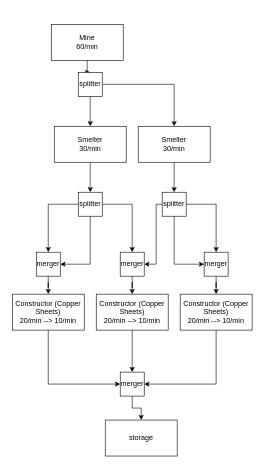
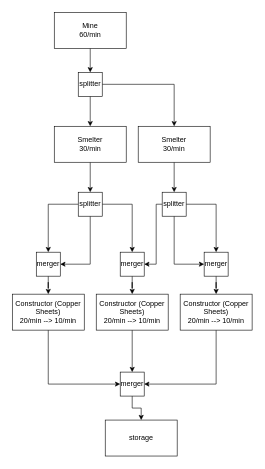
node "Mine 60/min": moved (87, 42) -> (90, 30)
